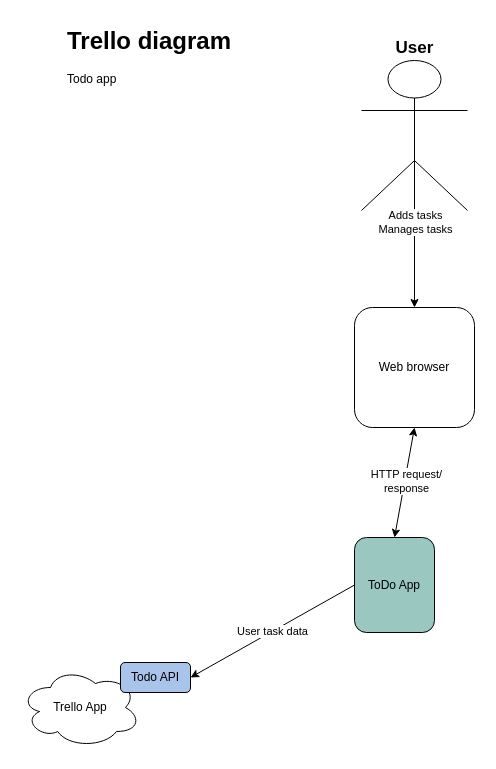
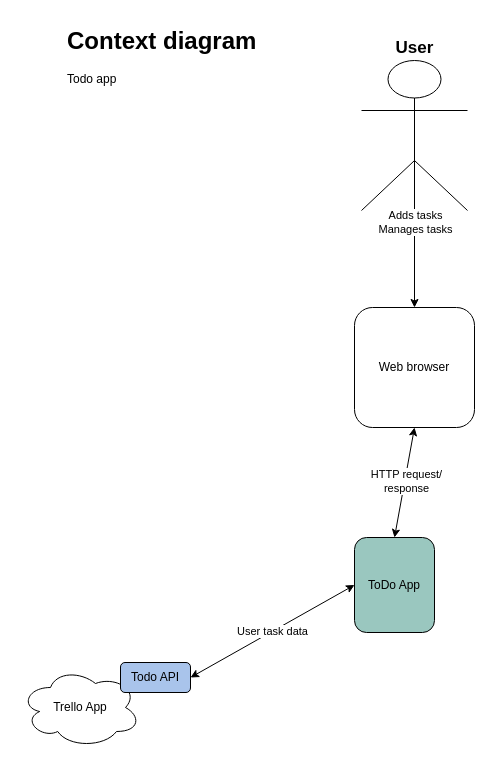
node "Trello diagram Todo app": label "Trello diagram Todo app" -> "Context diagram Todo app"
edge "ToDo App" -> "Todo API": arrowhead none -> classic
